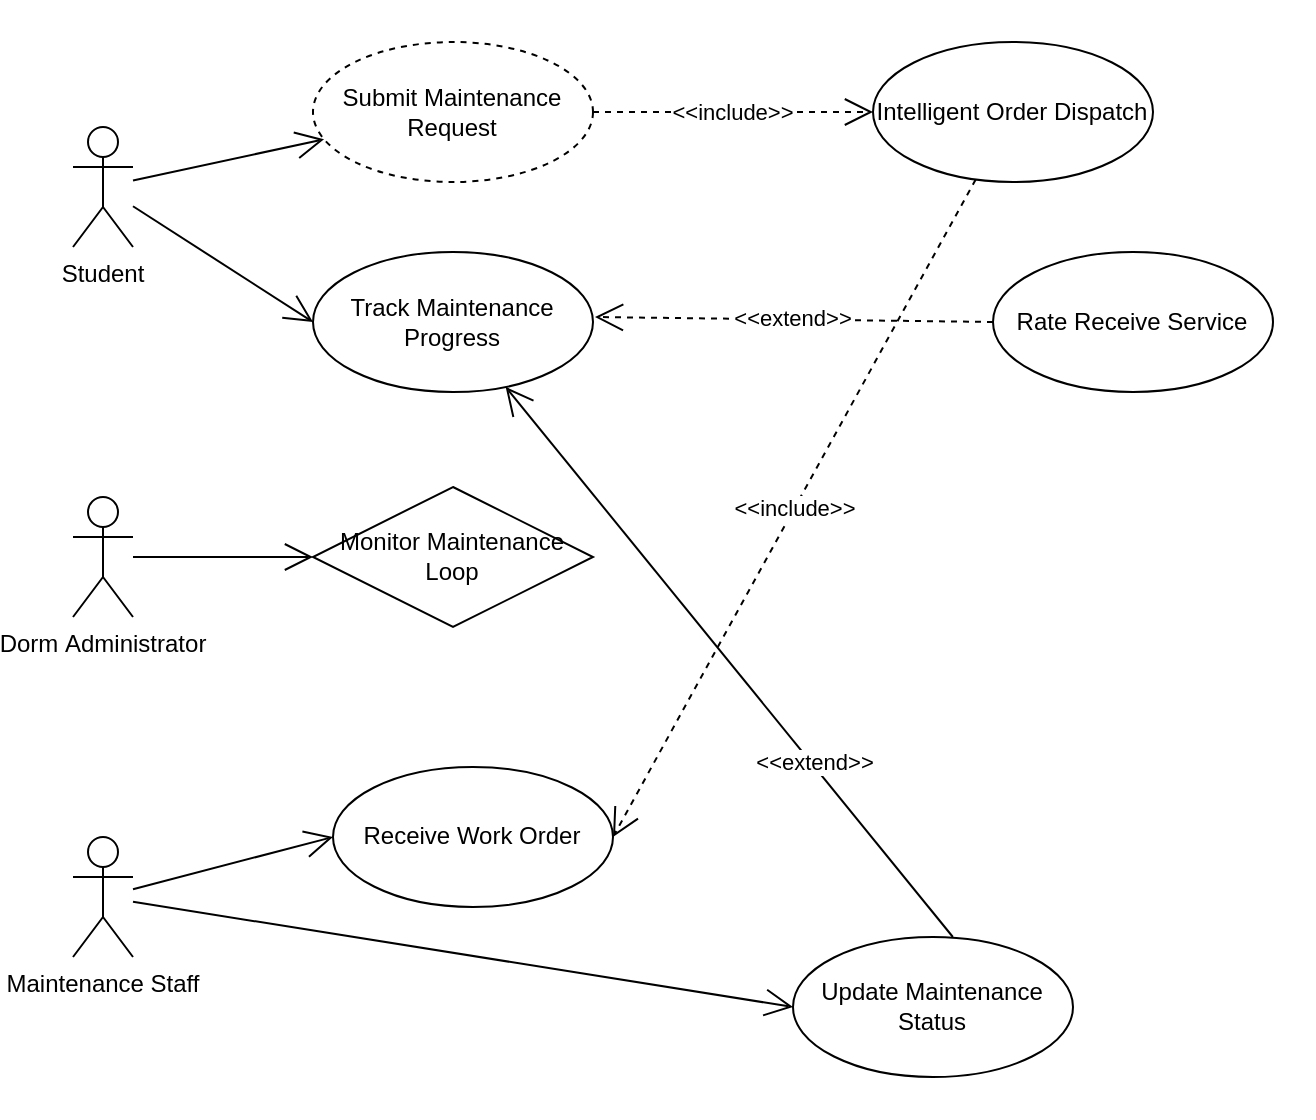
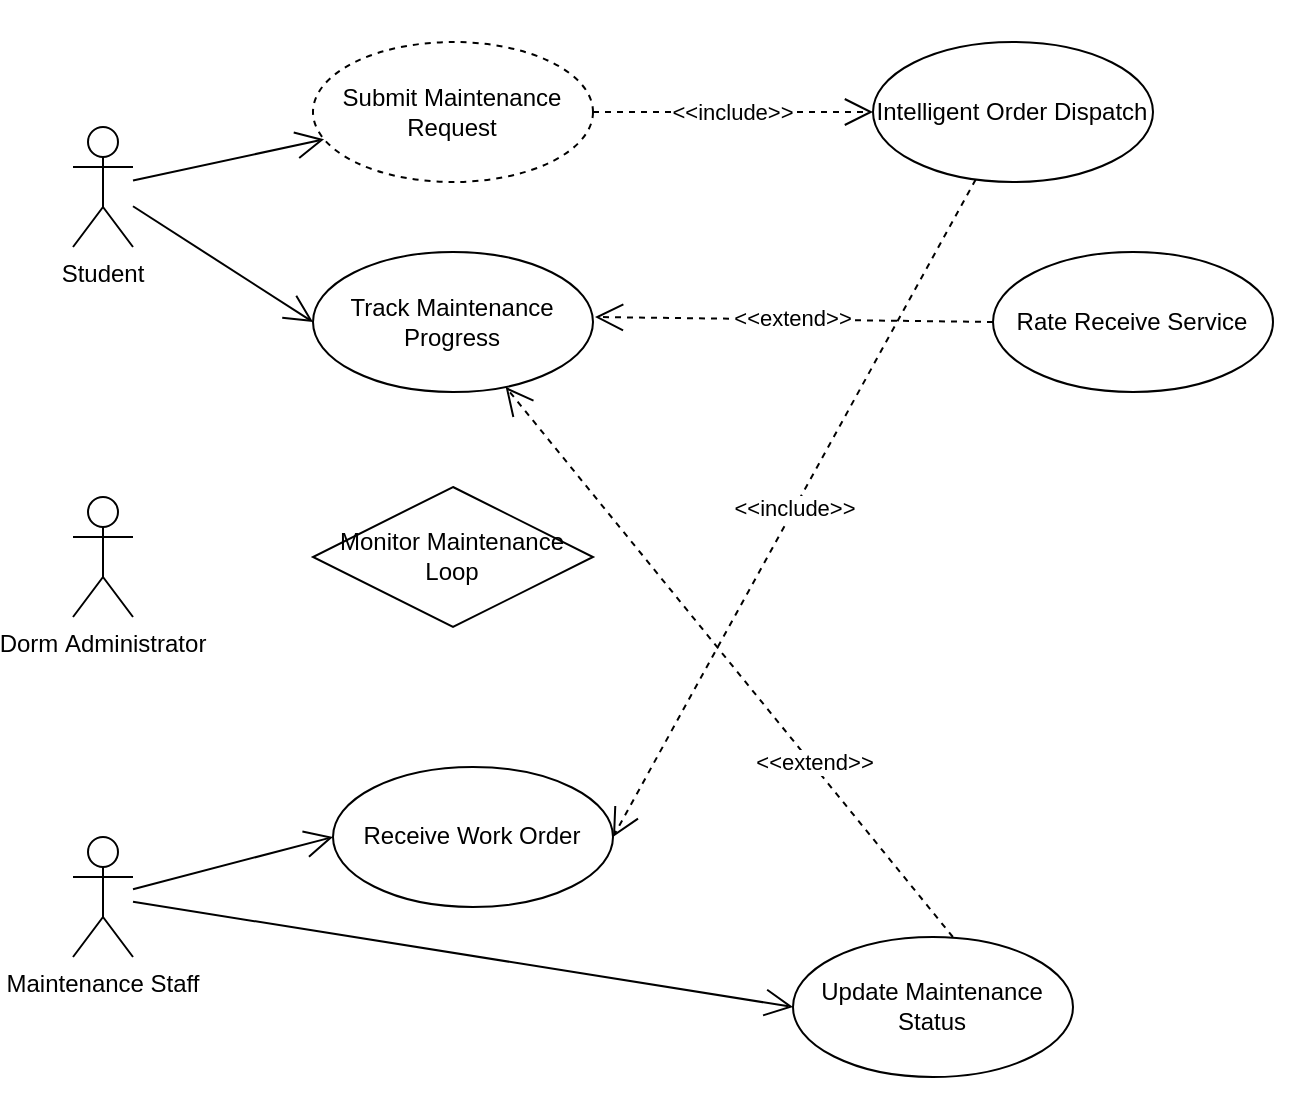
edge "Update Maintenance Status" -> "Track Maintenance Progress": style solid -> dashed
edge "Dorm Administrator" -> "Monitor Maintenance Loop": removed
